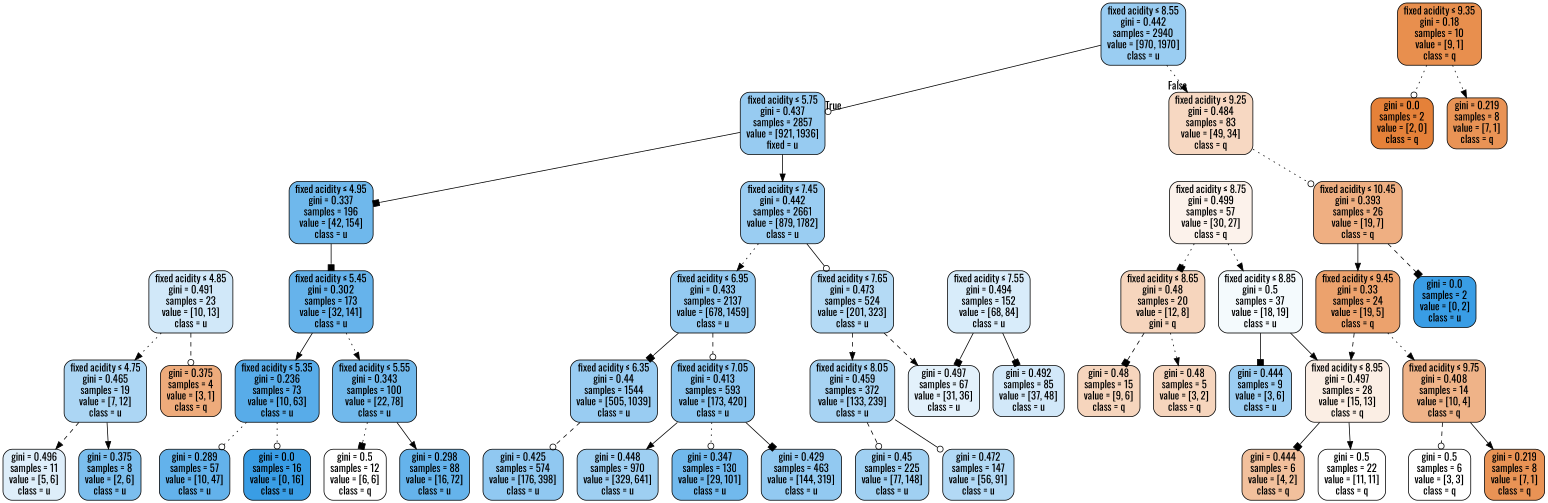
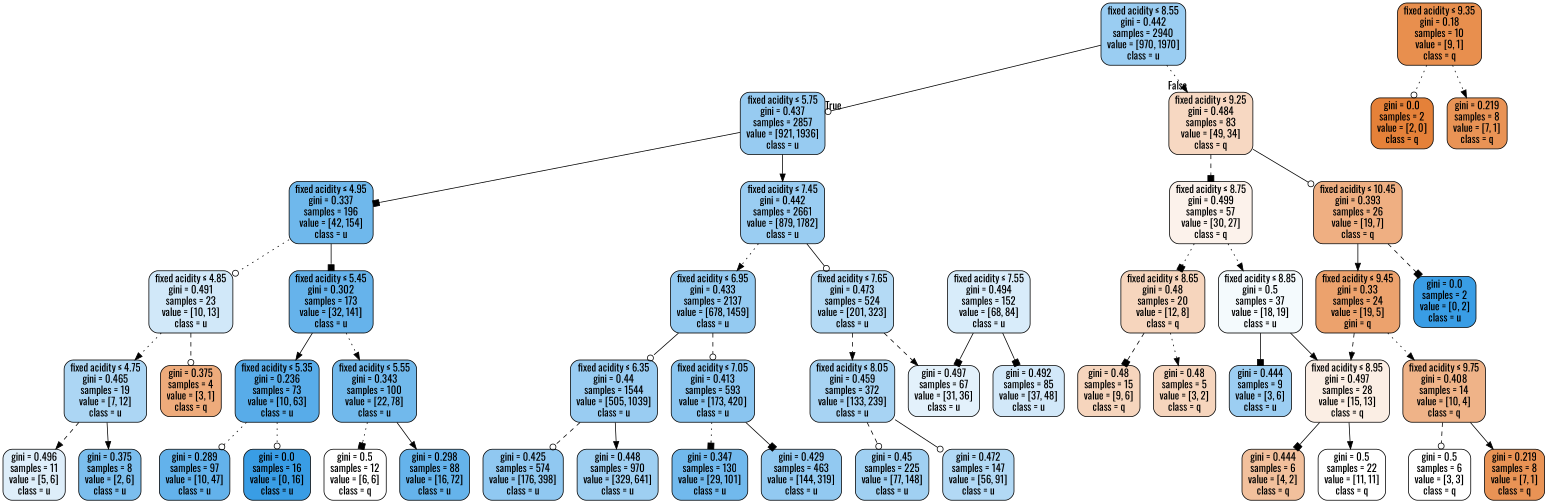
node "fixed acidity ≤ 5.75": text "fixed = u" -> "class = u"
edge "fixed acidity ≤ 9.25" -> "fixed acidity ≤ 8.75": added
edge "fixed acidity ≤ 9.25" -> "fixed acidity ≤ 10.45": style dotted -> solid
edge "fixed acidity ≤ 4.95" -> "fixed acidity ≤ 4.85": added
node "fixed acidity ≤ 8.65": text "gini = q" -> "class = q"
node "fixed acidity ≤ 9.45": text "class = q" -> "gini = q"
edge "fixed acidity ≤ 6.95" -> "fixed acidity ≤ 6.35": arrowhead box -> odot
edge "fixed acidity ≤ 7.05" -> "gini = 0.448": now "fixed acidity ≤ 6.35" -> "gini = 0.448"
edge "fixed acidity ≤ 7.05" -> "gini = 0.347": arrowhead odot -> box
node "gini = 0.289": text "samples = 57" -> "samples = 97"
